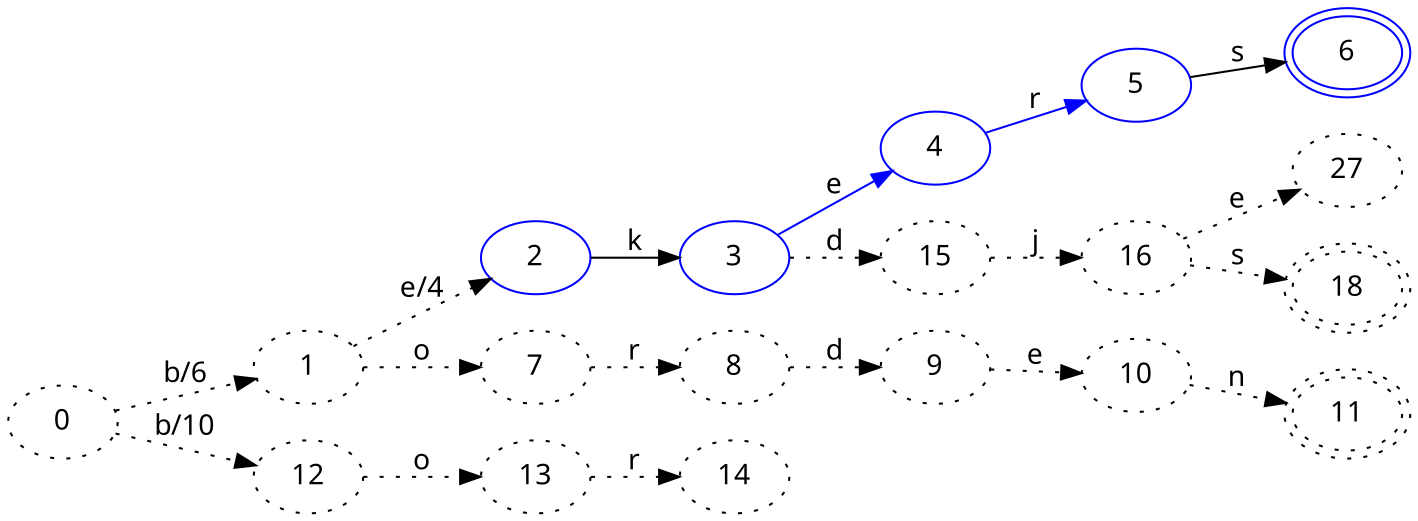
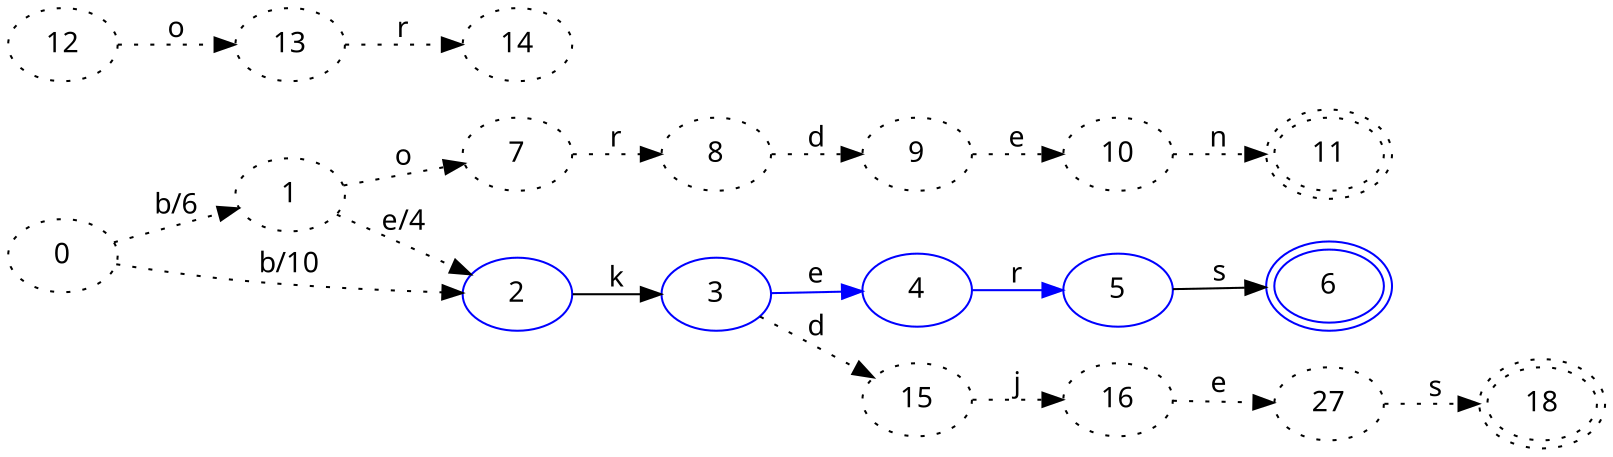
edge "16" -> "18": now "27" -> "18"
edge "0" -> "12": now "0" -> "2"
